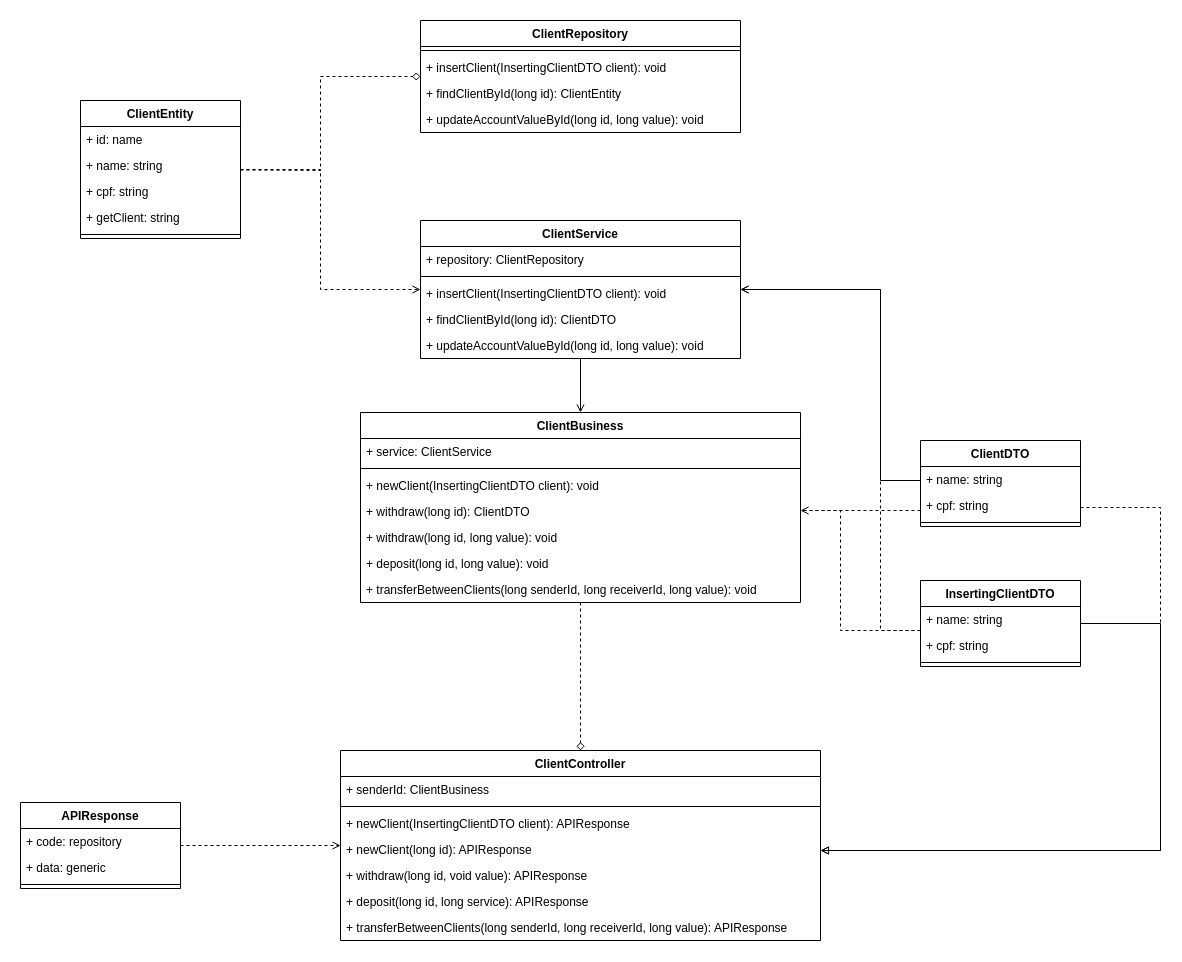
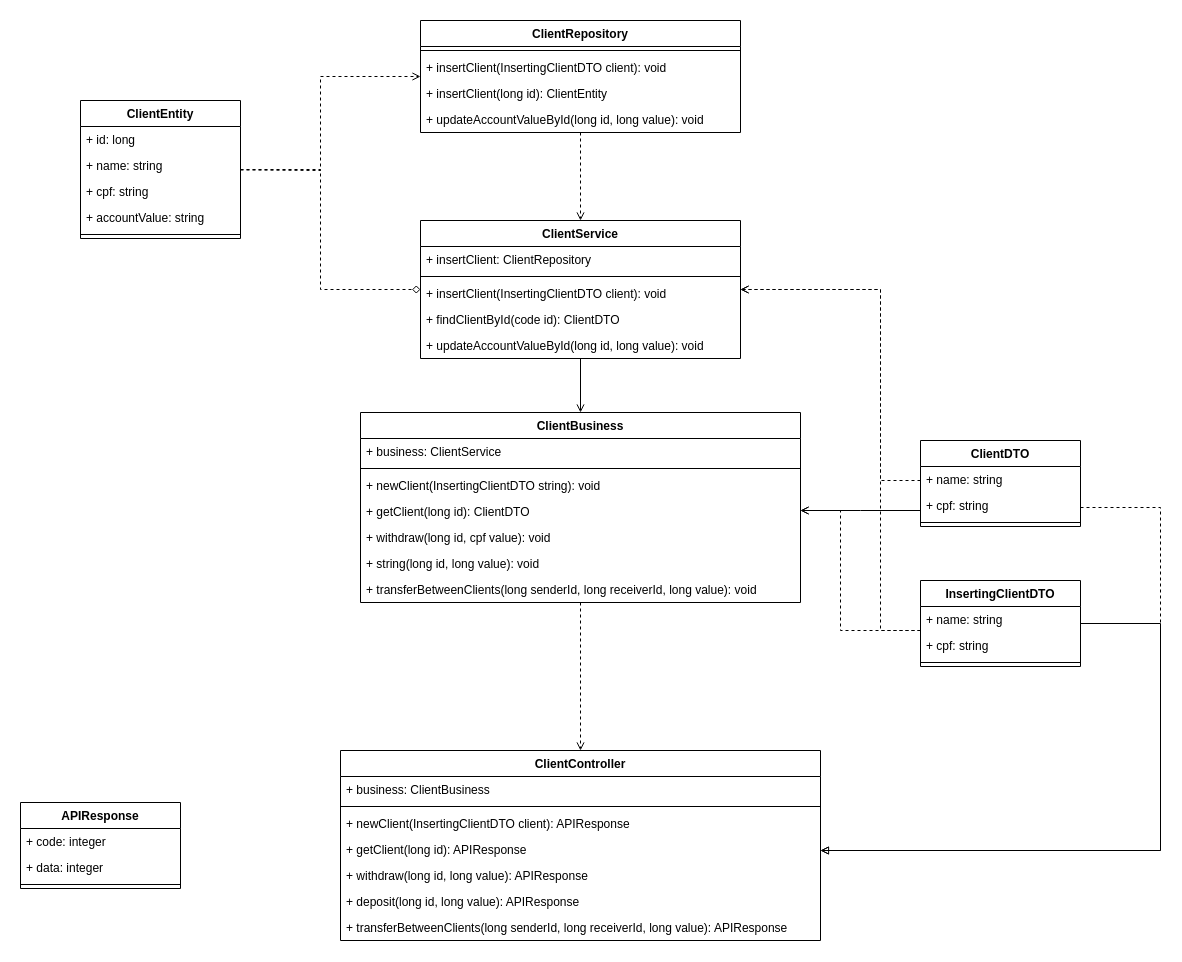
edge "ClientEntity" -> "ClientRepository": arrowhead diamond -> open
node "+ findClientById(long id): ClientEntity": label "+ findClientById(long id): ClientEntity" -> "+ insertClient(long id): ClientEntity"
node "+ id: name": label "+ id: name" -> "+ id: long"
edge "ClientRepository" -> "ClientService": added
node "+ getClient: string": label "+ getClient: string" -> "+ accountValue: string"
node "+ repository: ClientRepository": label "+ repository: ClientRepository" -> "+ insertClient: ClientRepository"
edge "ClientEntity" -> "ClientService": arrowhead open -> diamond
node "+ findClientById(long id): ClientDTO": label "+ findClientById(long id): ClientDTO" -> "+ findClientById(code id): ClientDTO"
node "+ service: ClientService": label "+ service: ClientService" -> "+ business: ClientService"
edge "ClientDTO" -> "ClientService": style solid -> dashed
node "+ newClient(InsertingClientDTO client): void": label "+ newClient(InsertingClientDTO client): void" -> "+ newClient(InsertingClientDTO string): void"
edge "ClientDTO" -> "ClientBusiness": style dashed -> solid
node "+ withdraw(long id): ClientDTO": label "+ withdraw(long id): ClientDTO" -> "+ getClient(long id): ClientDTO"
edge "ClientBusiness" -- "InsertingClientDTO": arrowhead none -> open
node "+ withdraw(long id, long value): void": label "+ withdraw(long id, long value): void" -> "+ withdraw(long id, cpf value): void"
node "+ deposit(long id, long value): void": label "+ deposit(long id, long value): void" -> "+ string(long id, long value): void"
edge "ClientBusiness" -> "ClientController": arrowhead diamond -> open
node "+ senderId: ClientBusiness": label "+ senderId: ClientBusiness" -> "+ business: ClientBusiness"
node "+ code: repository": label "+ code: repository" -> "+ code: integer"
edge "APIResponse" -> "ClientController": removed
node "+ newClient(long id): APIResponse": label "+ newClient(long id): APIResponse" -> "+ getClient(long id): APIResponse"
node "+ data: generic": label "+ data: generic" -> "+ data: integer"
node "+ withdraw(long id, void value): APIResponse": label "+ withdraw(long id, void value): APIResponse" -> "+ withdraw(long id, long value): APIResponse"
node "+ deposit(long id, long service): APIResponse": label "+ deposit(long id, long service): APIResponse" -> "+ deposit(long id, long value): APIResponse"
